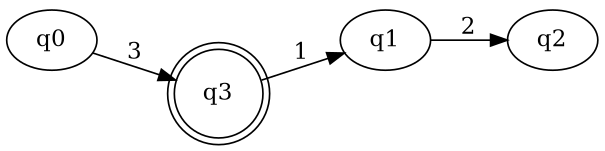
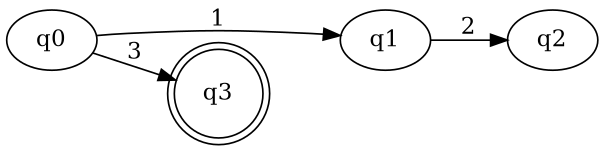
edge "q3" -> "q1": now "q0" -> "q1"
